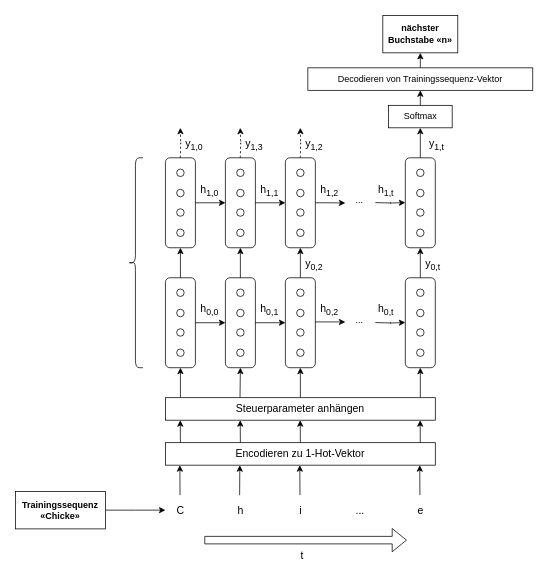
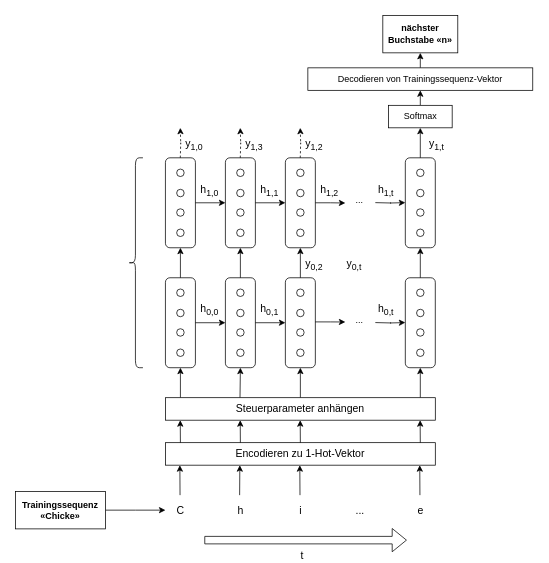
node "y0,t": moved (439, 263) -> (360, 263)
node "h0,2": removed
